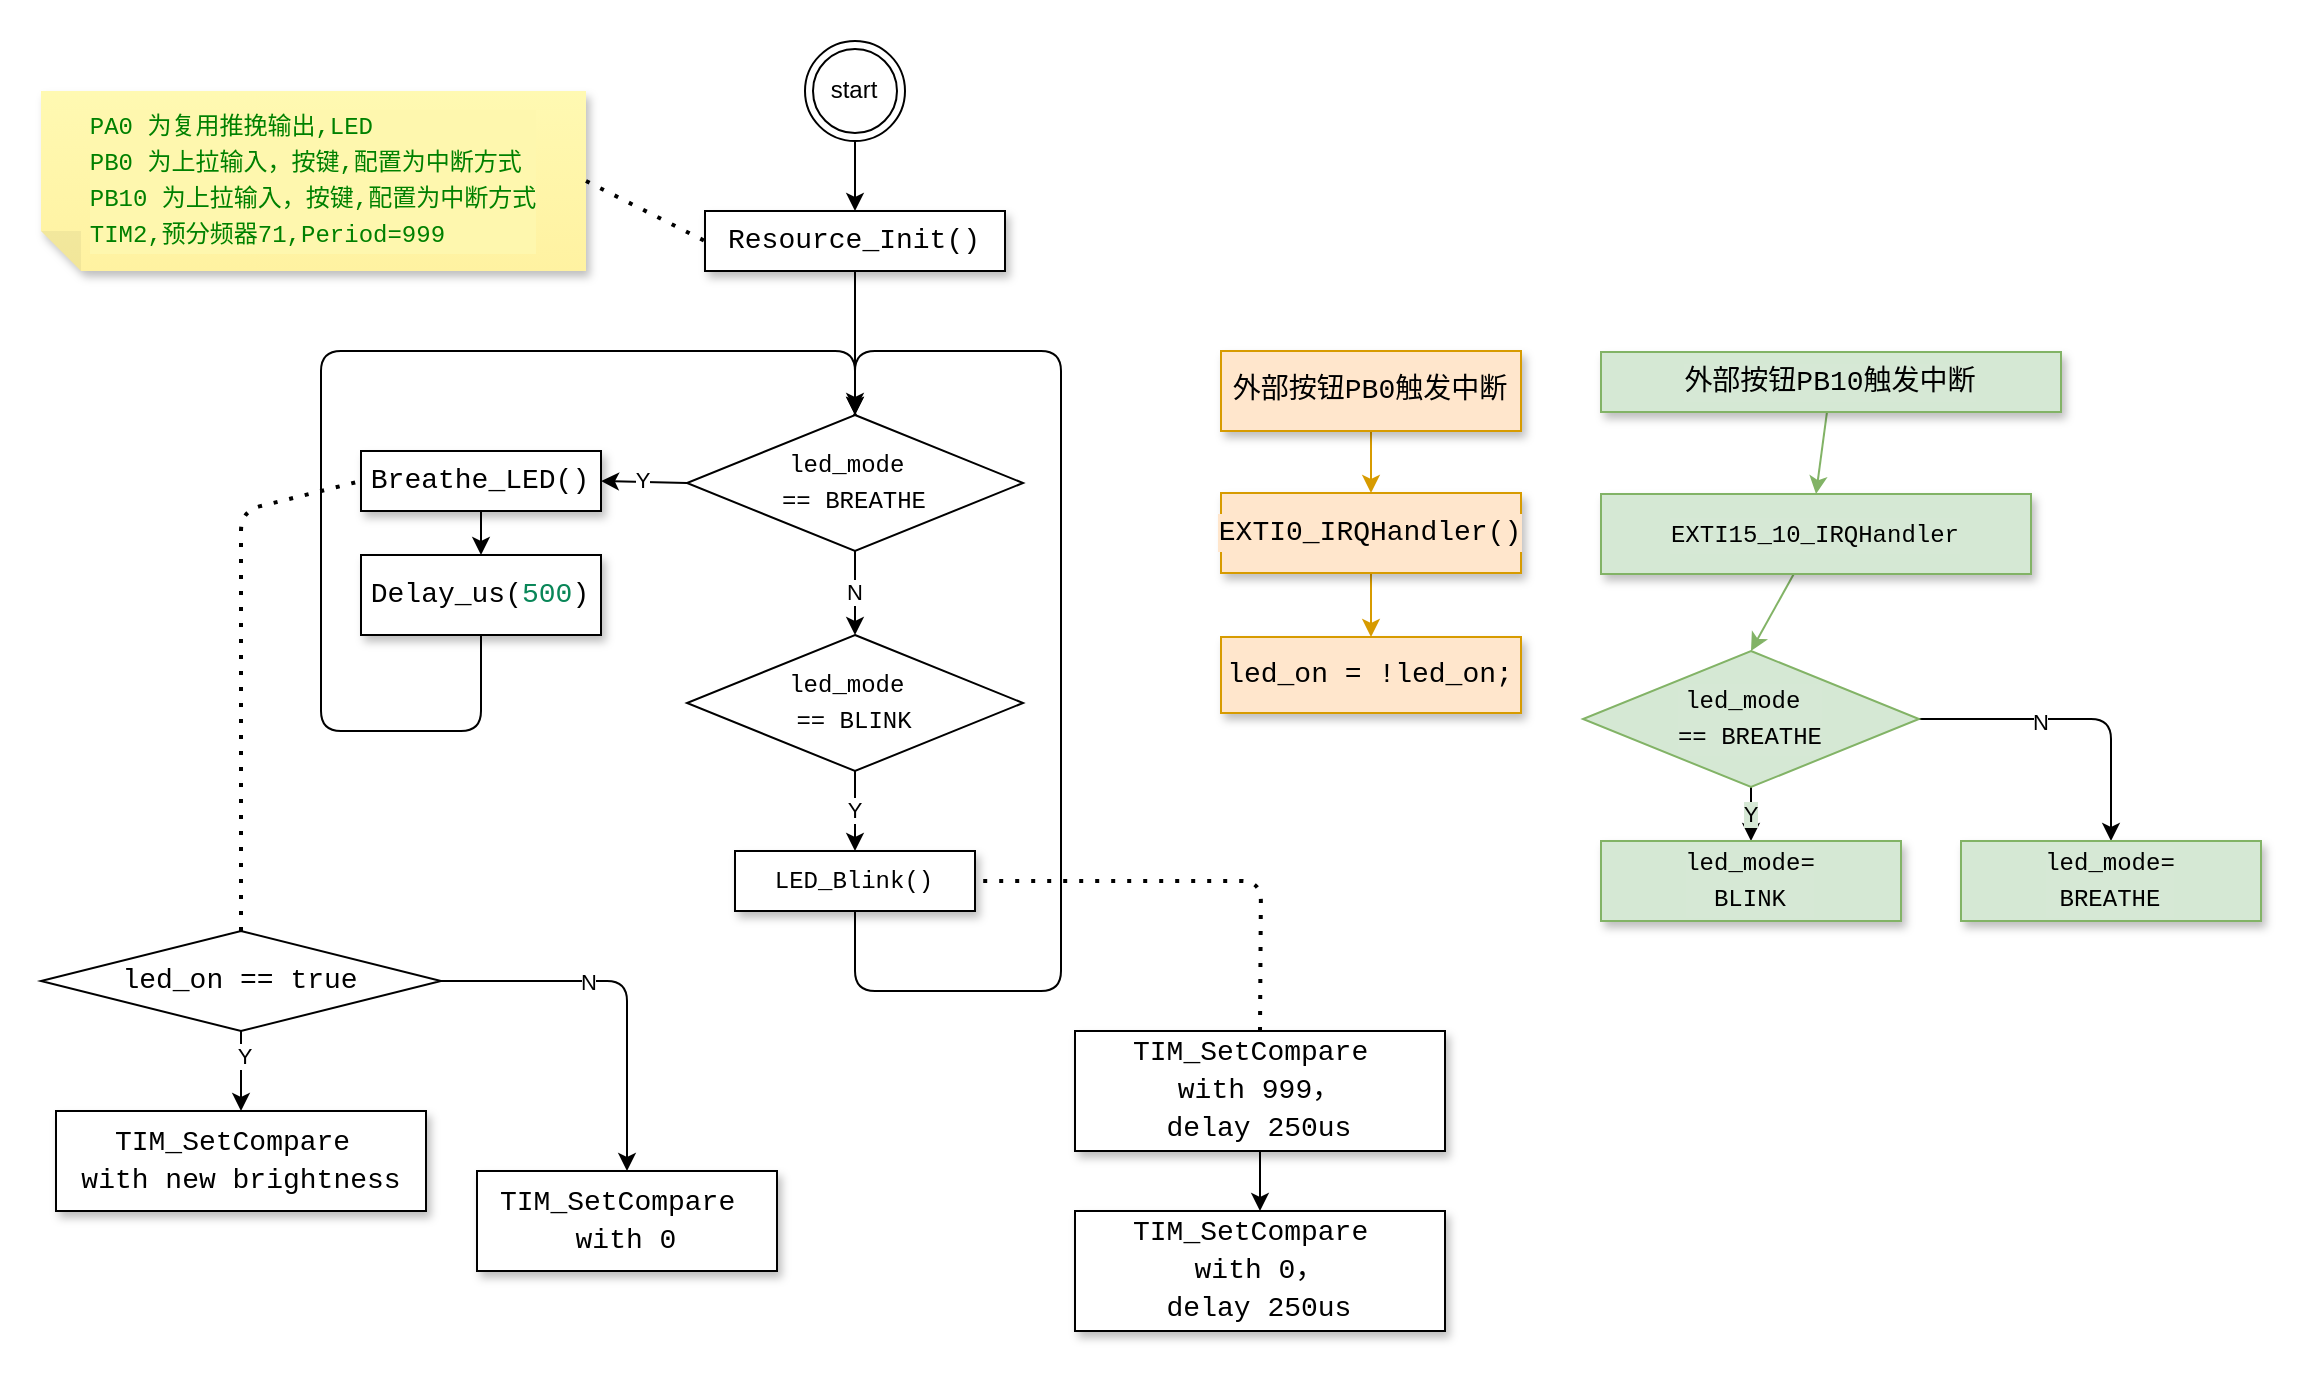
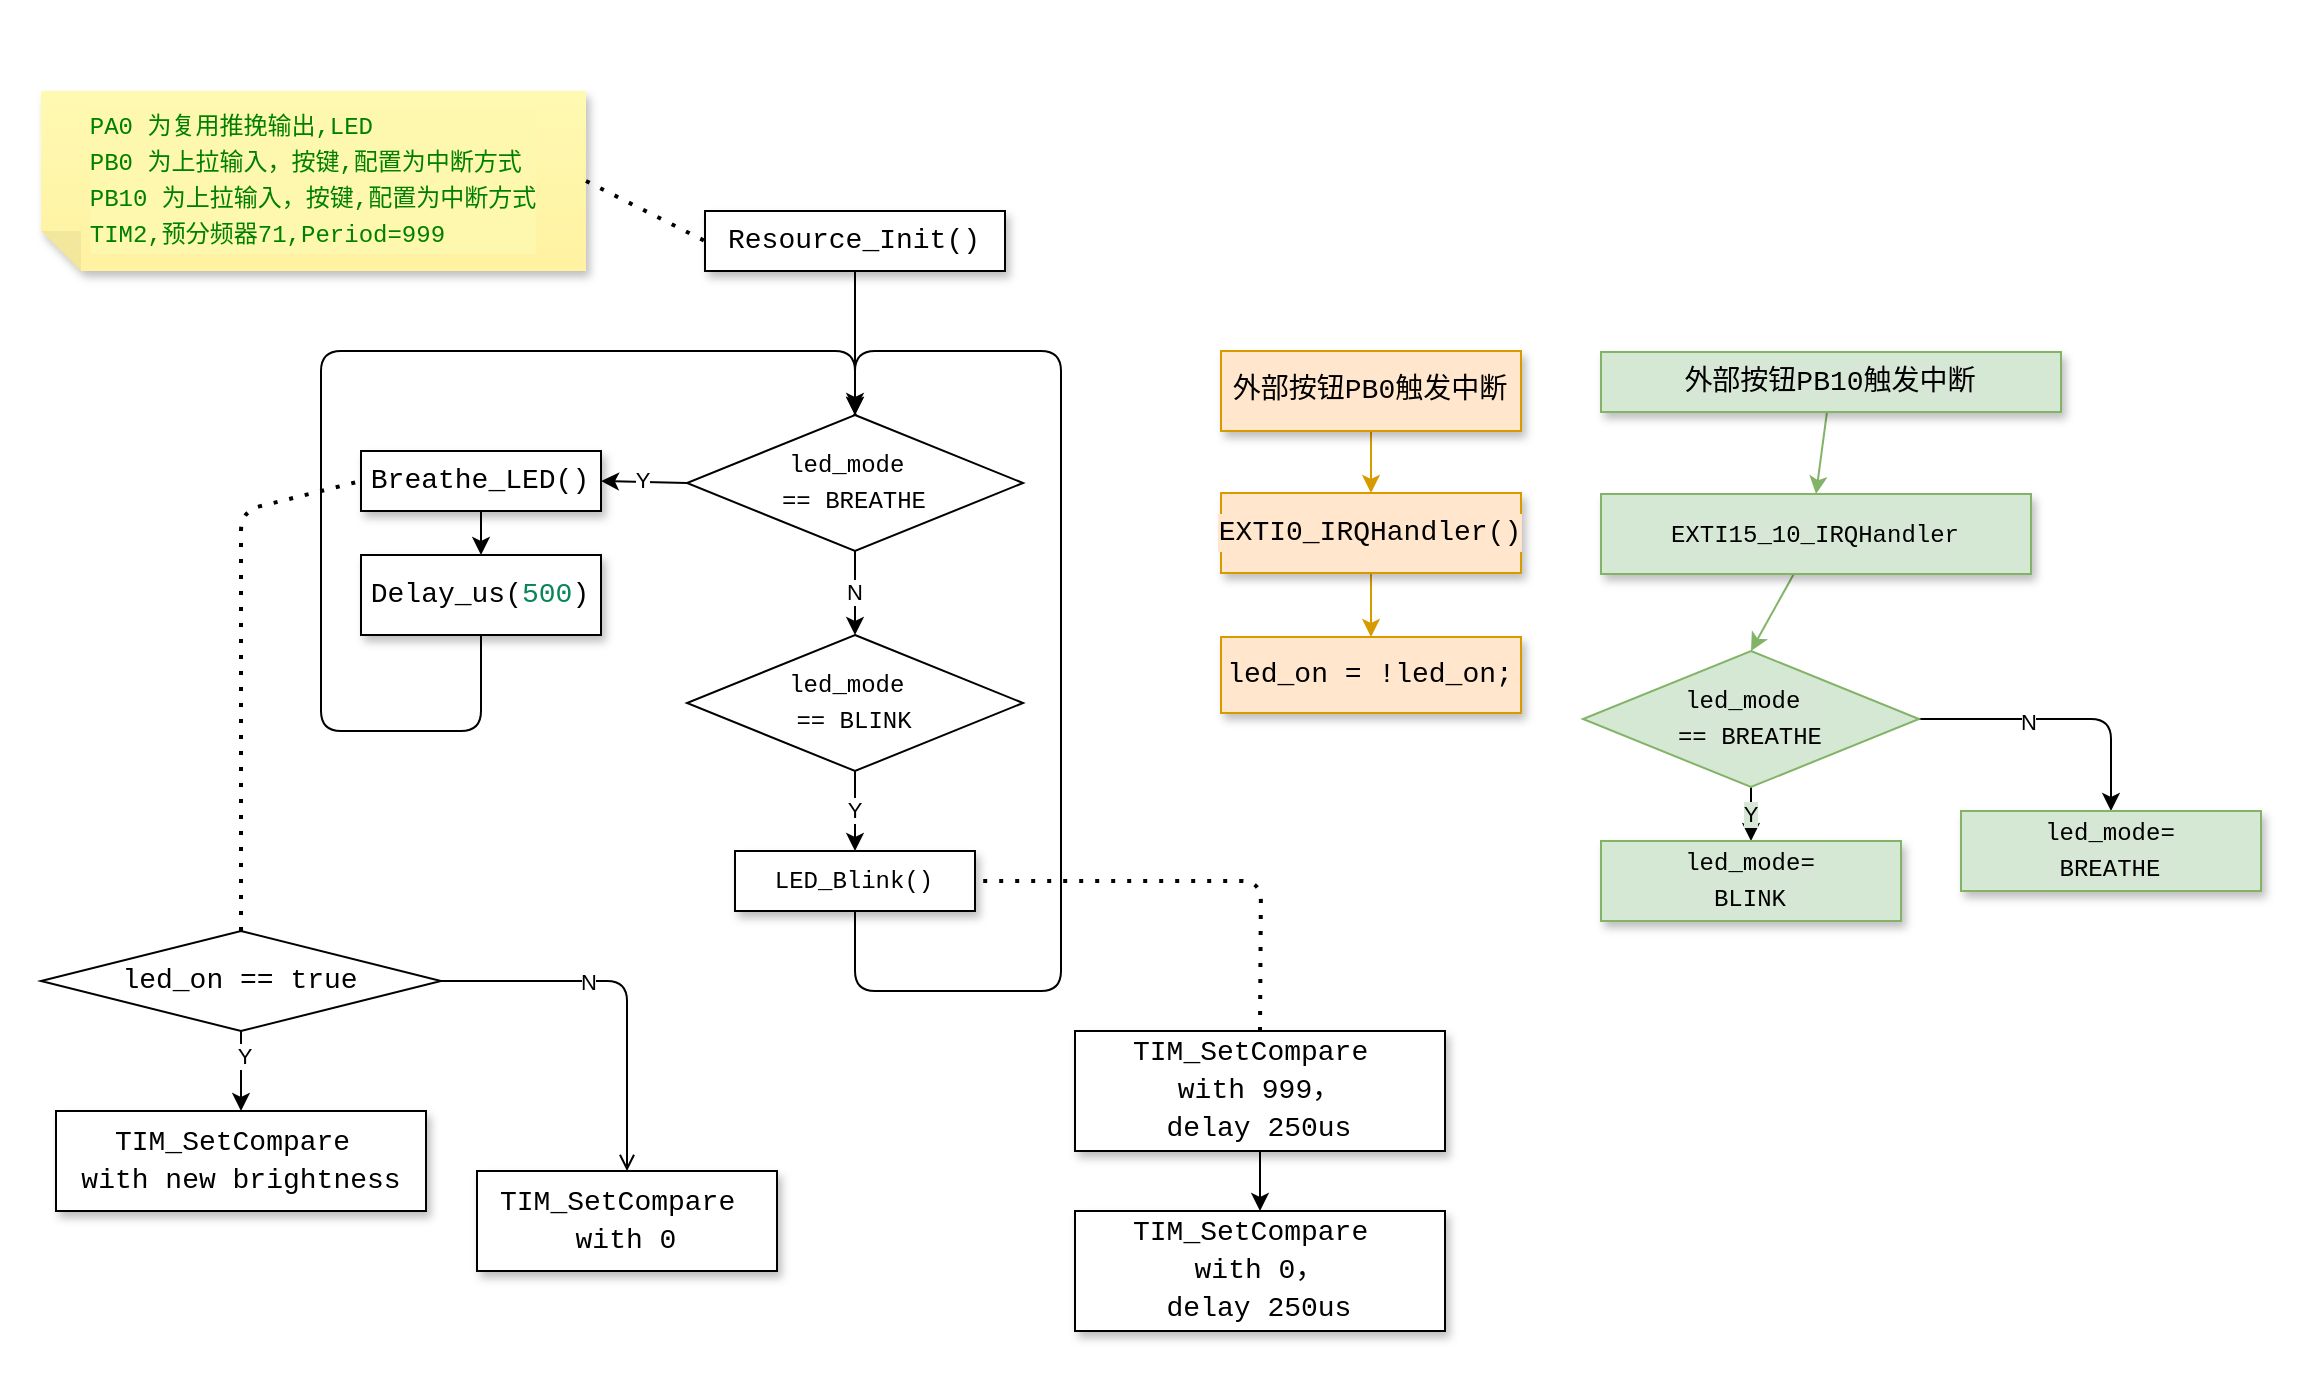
node "start": removed
edge "start" -> "Resource_Init()": removed
node "led_mode= BREATHE": moved (2111, 881) -> (2111, 851)
edge "led_on == true" -> "TIM_SetCompare with 0": arrowhead classic -> open
